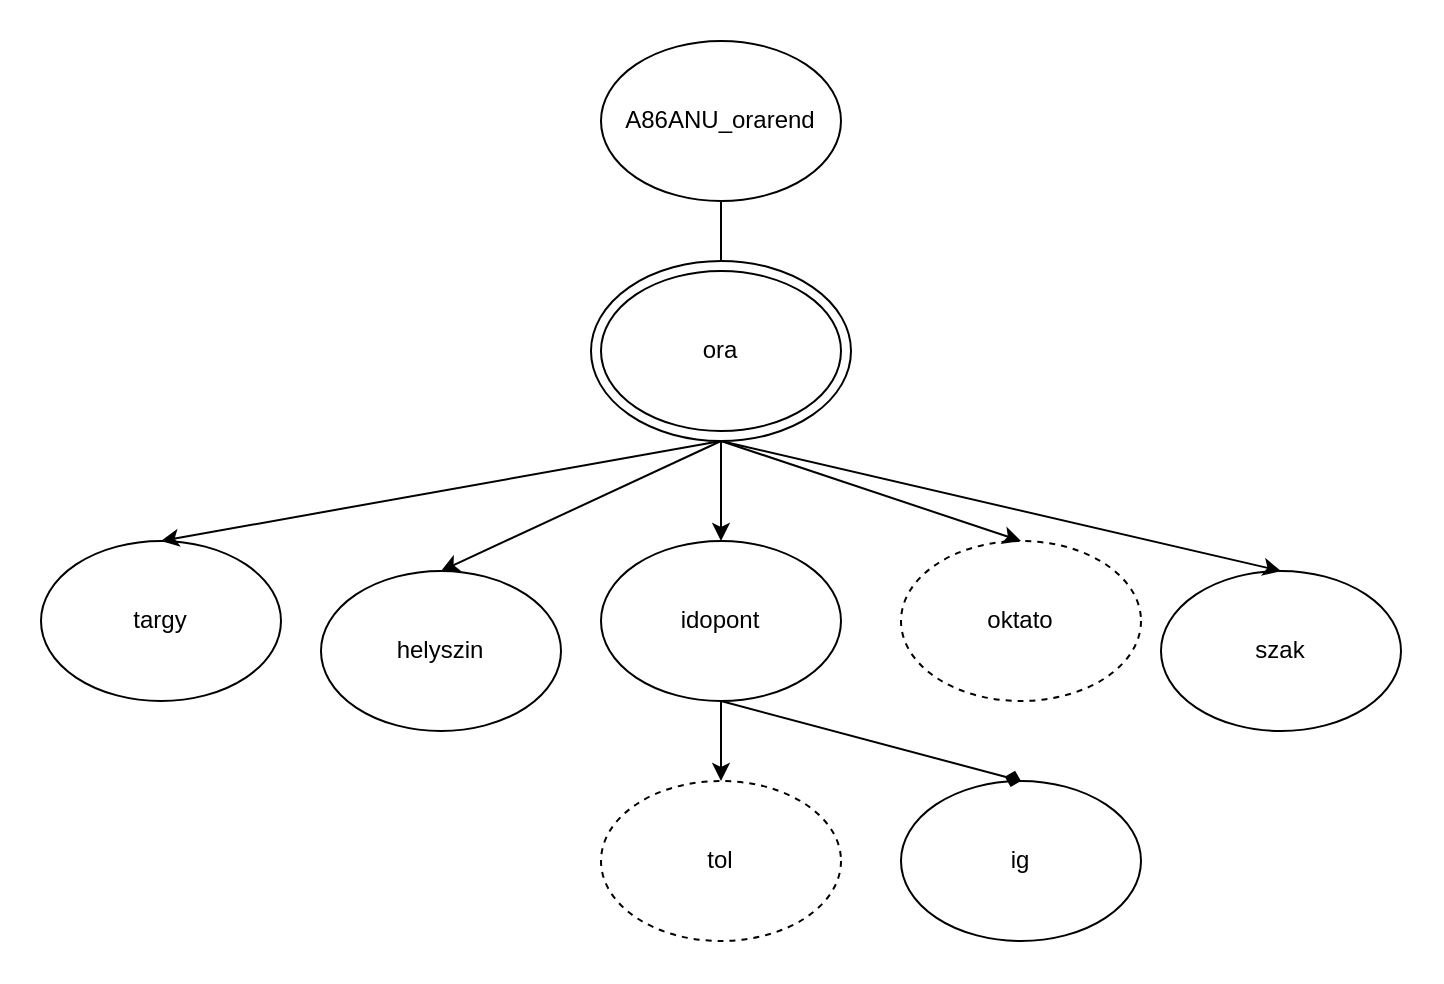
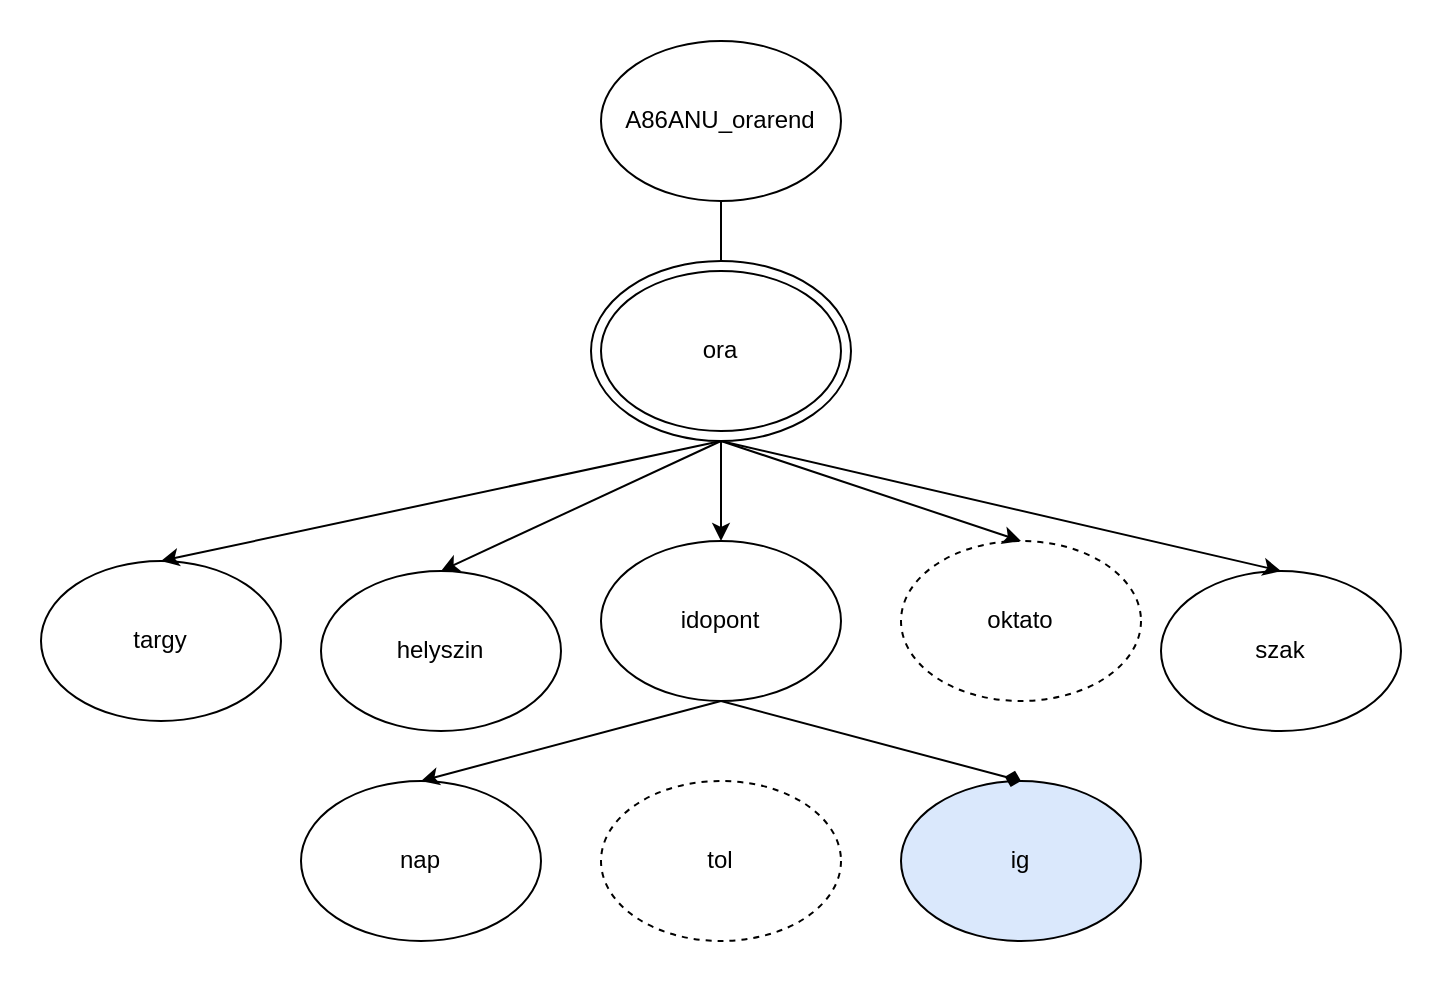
node "targy": moved (161, 621) -> (161, 641)
edge "idopont" -> "tol": removed
edge "idopont" -> "nap": added
node "nap": added
node "ig": fillcolor #ffffff -> #dae8fc
